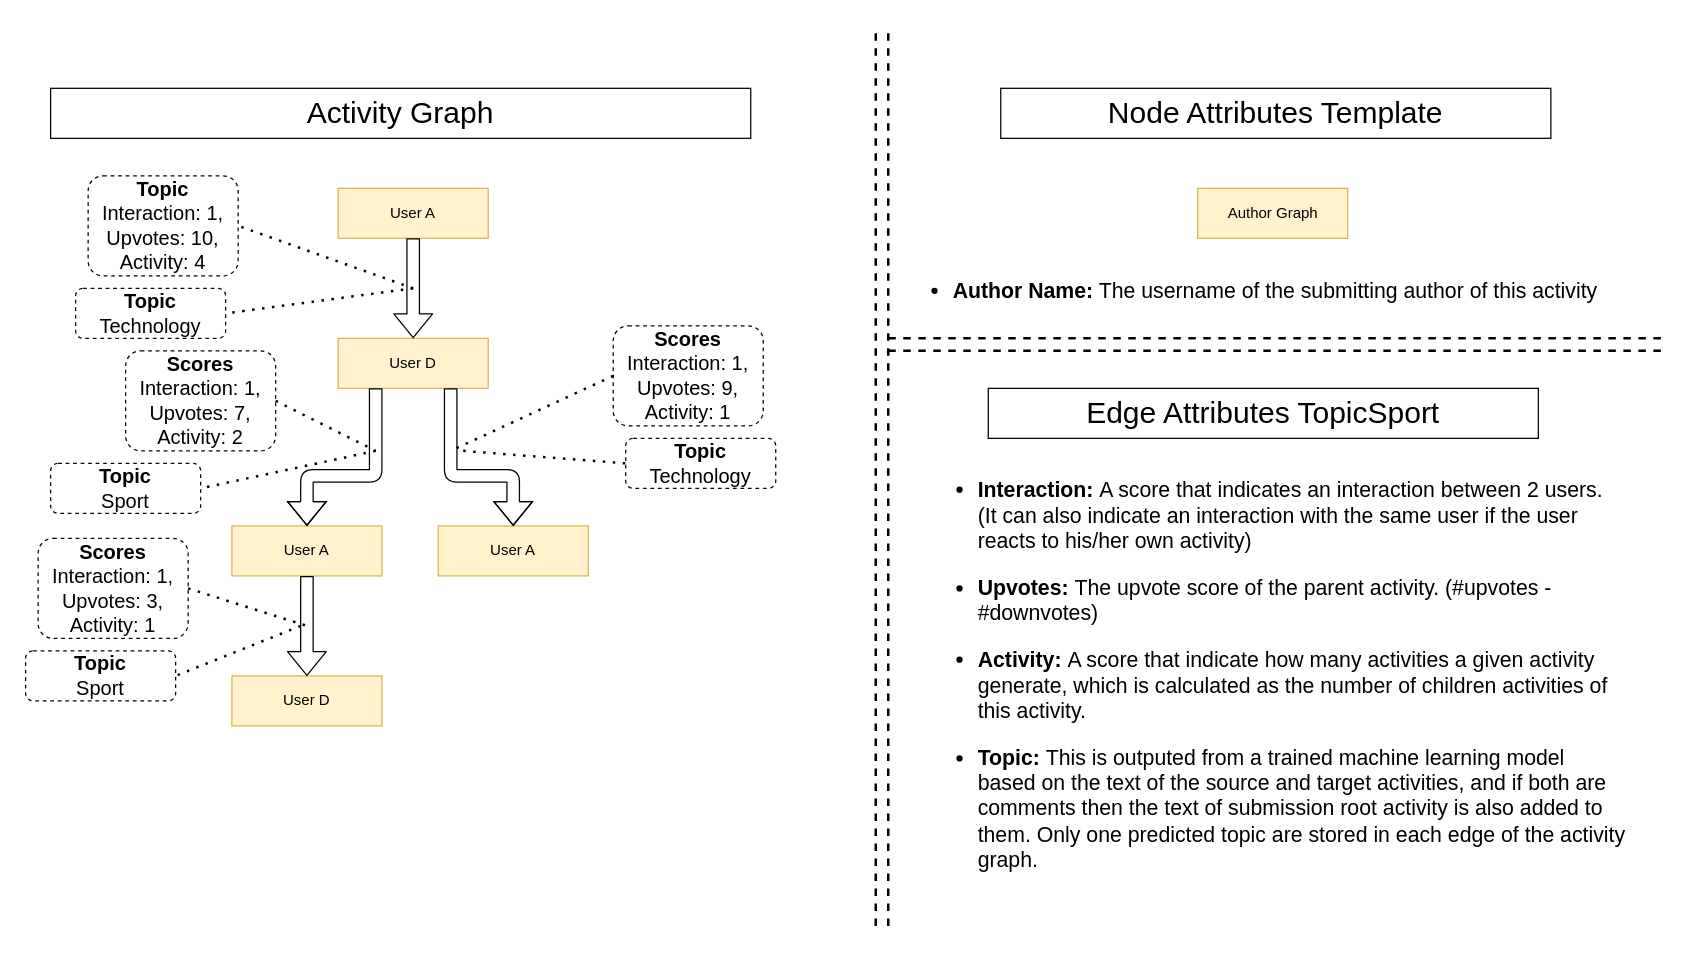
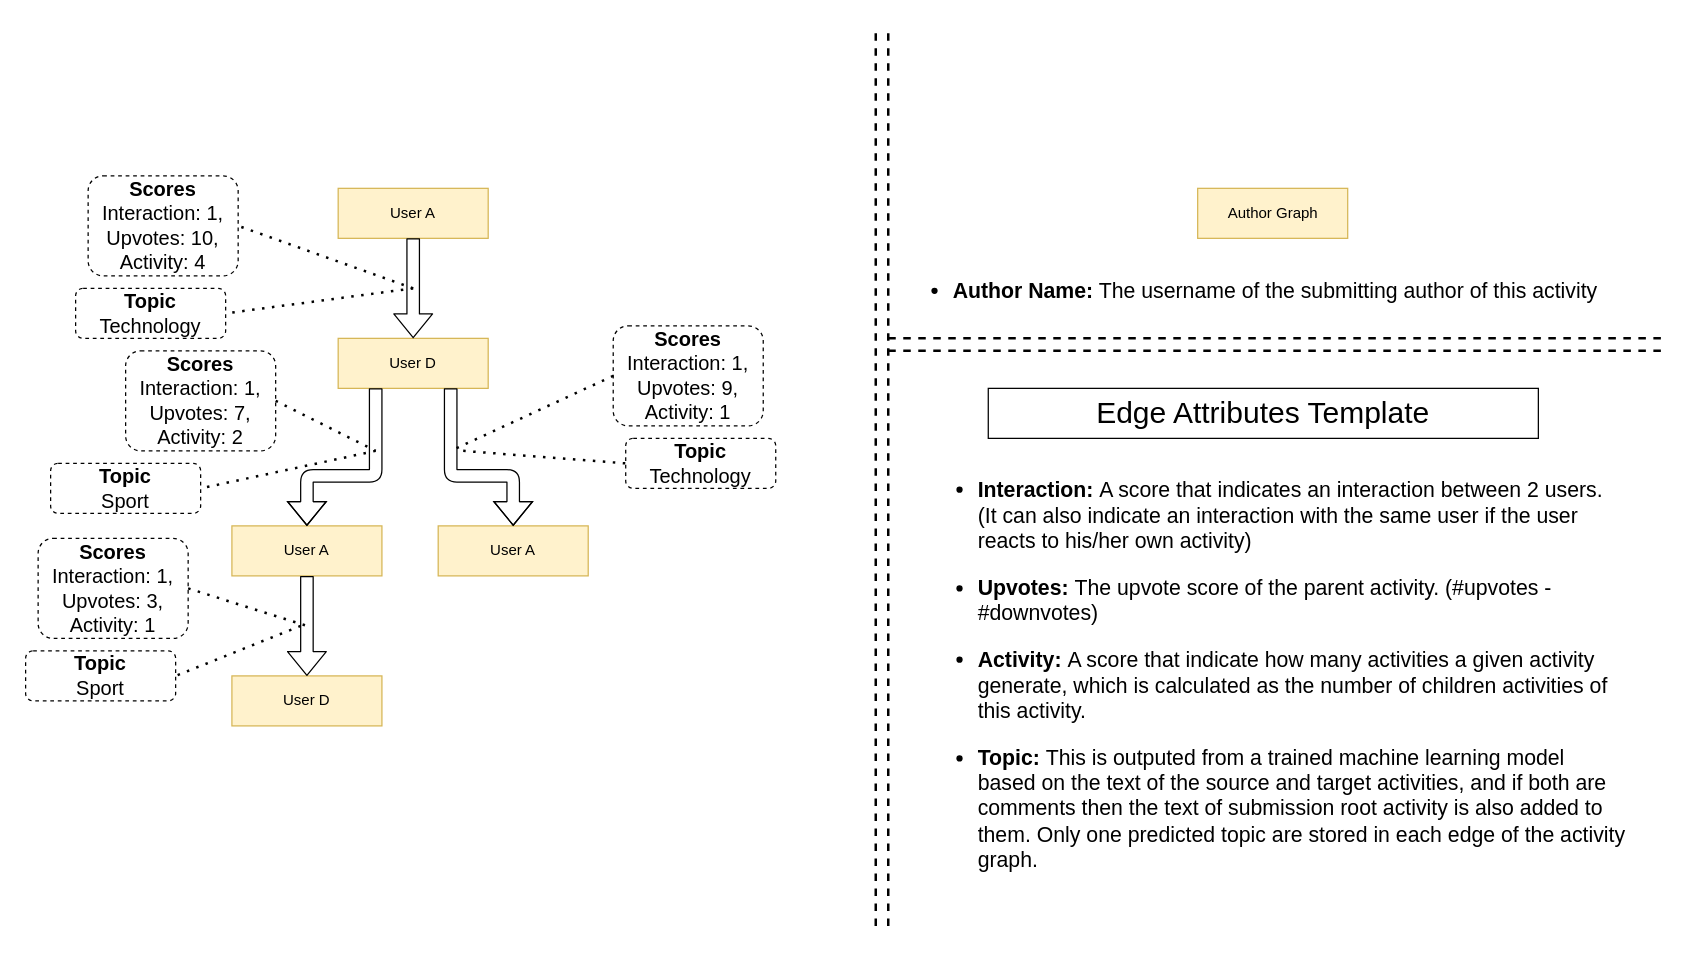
node "Activity Graph": removed
node "Node Attributes Template": removed
node "TopicInteraction: 1,Upvotes: 10,Activity: 4": label "TopicInteraction: 1,Upvotes: 10,Activity: 4" -> "ScoresInteraction: 1,Upvotes: 10,Activity: 4"
node "Edge Attributes TopicSport": label "Edge Attributes TopicSport" -> "Edge Attributes Template"
